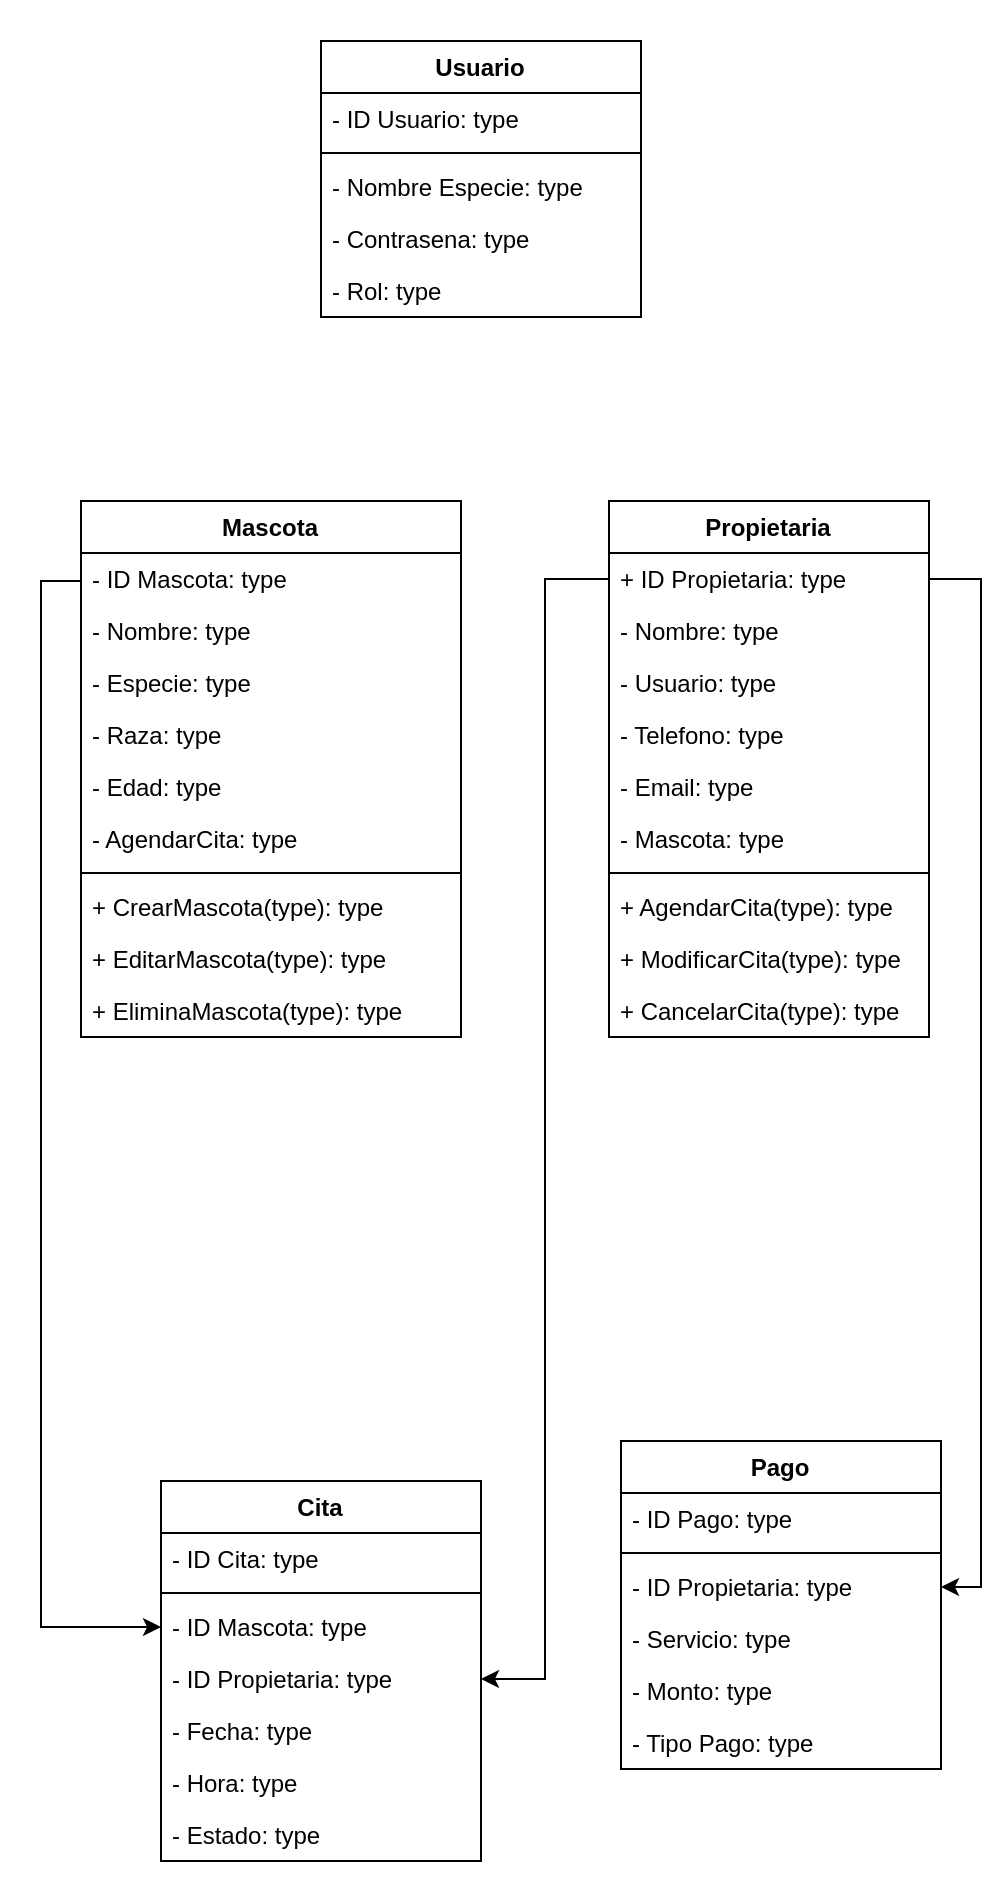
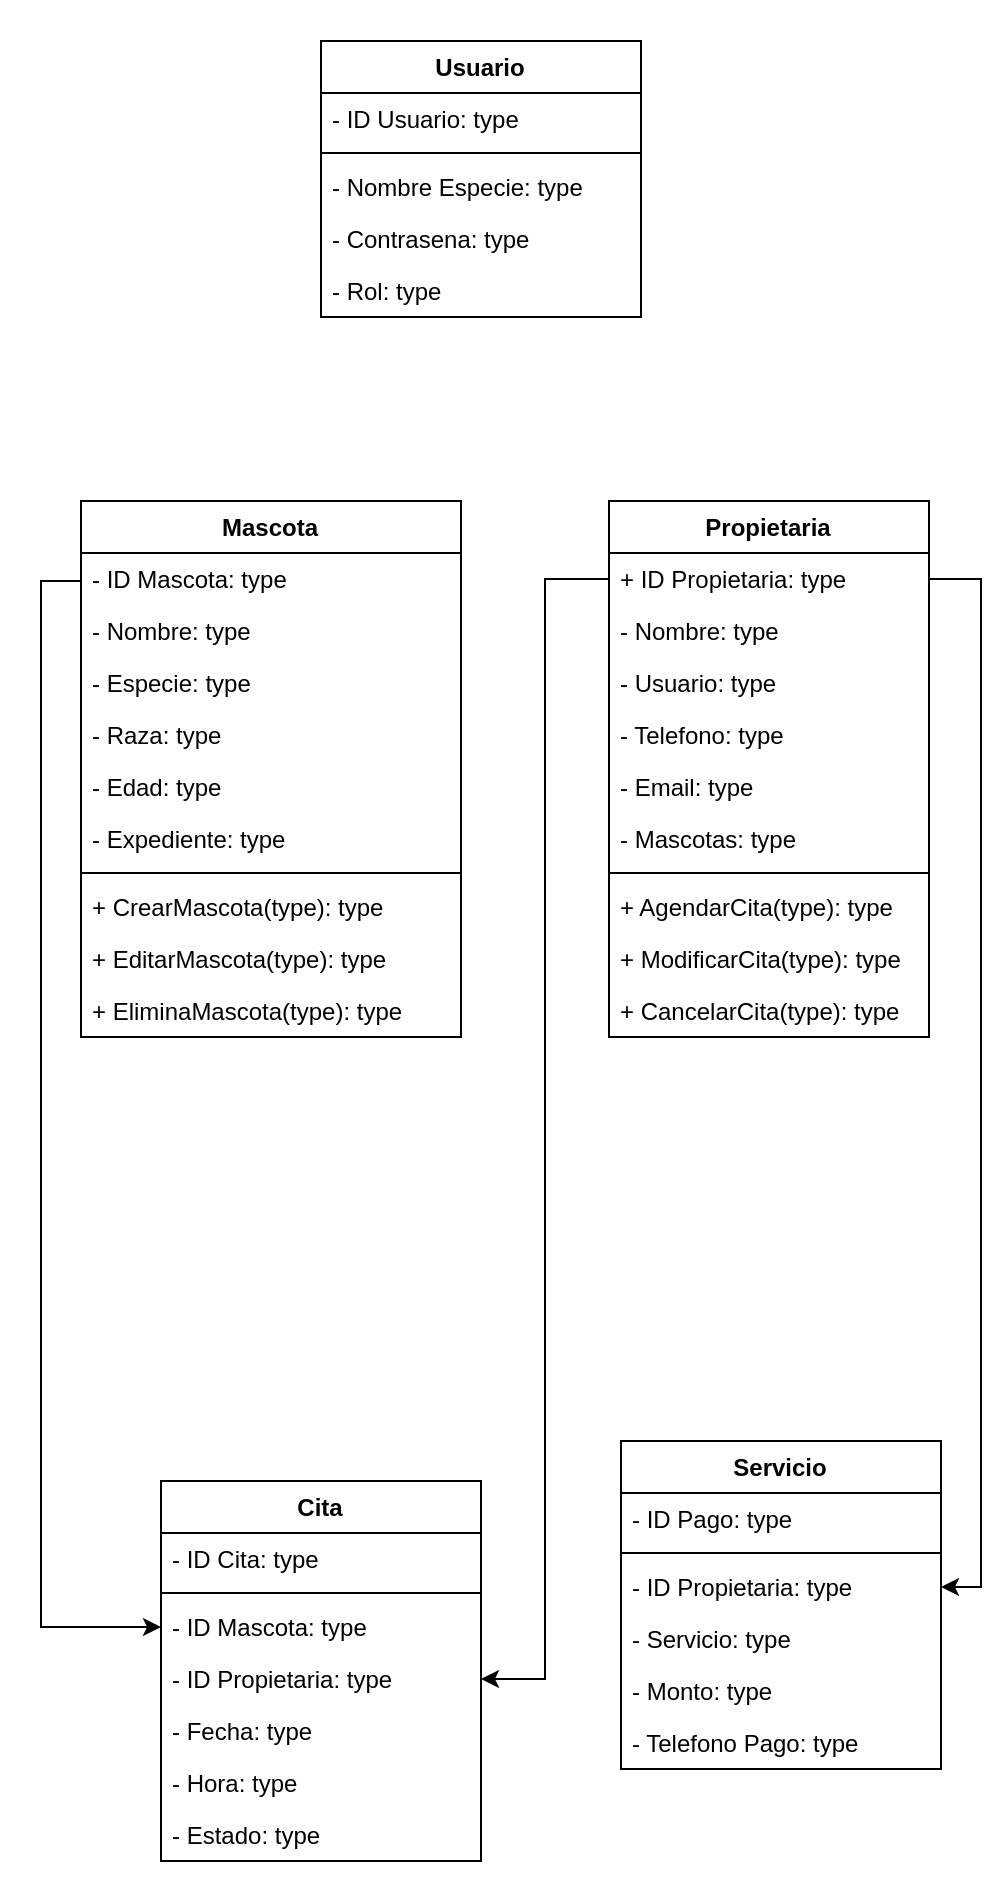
node "- AgendarCita: type": label "- AgendarCita: type" -> "- Expediente: type"
node "- Mascota: type": label "- Mascota: type" -> "- Mascotas: type"
node "Pago": label "Pago" -> "Servicio"
node "- Tipo Pago: type": label "- Tipo Pago: type" -> "- Telefono Pago: type"
